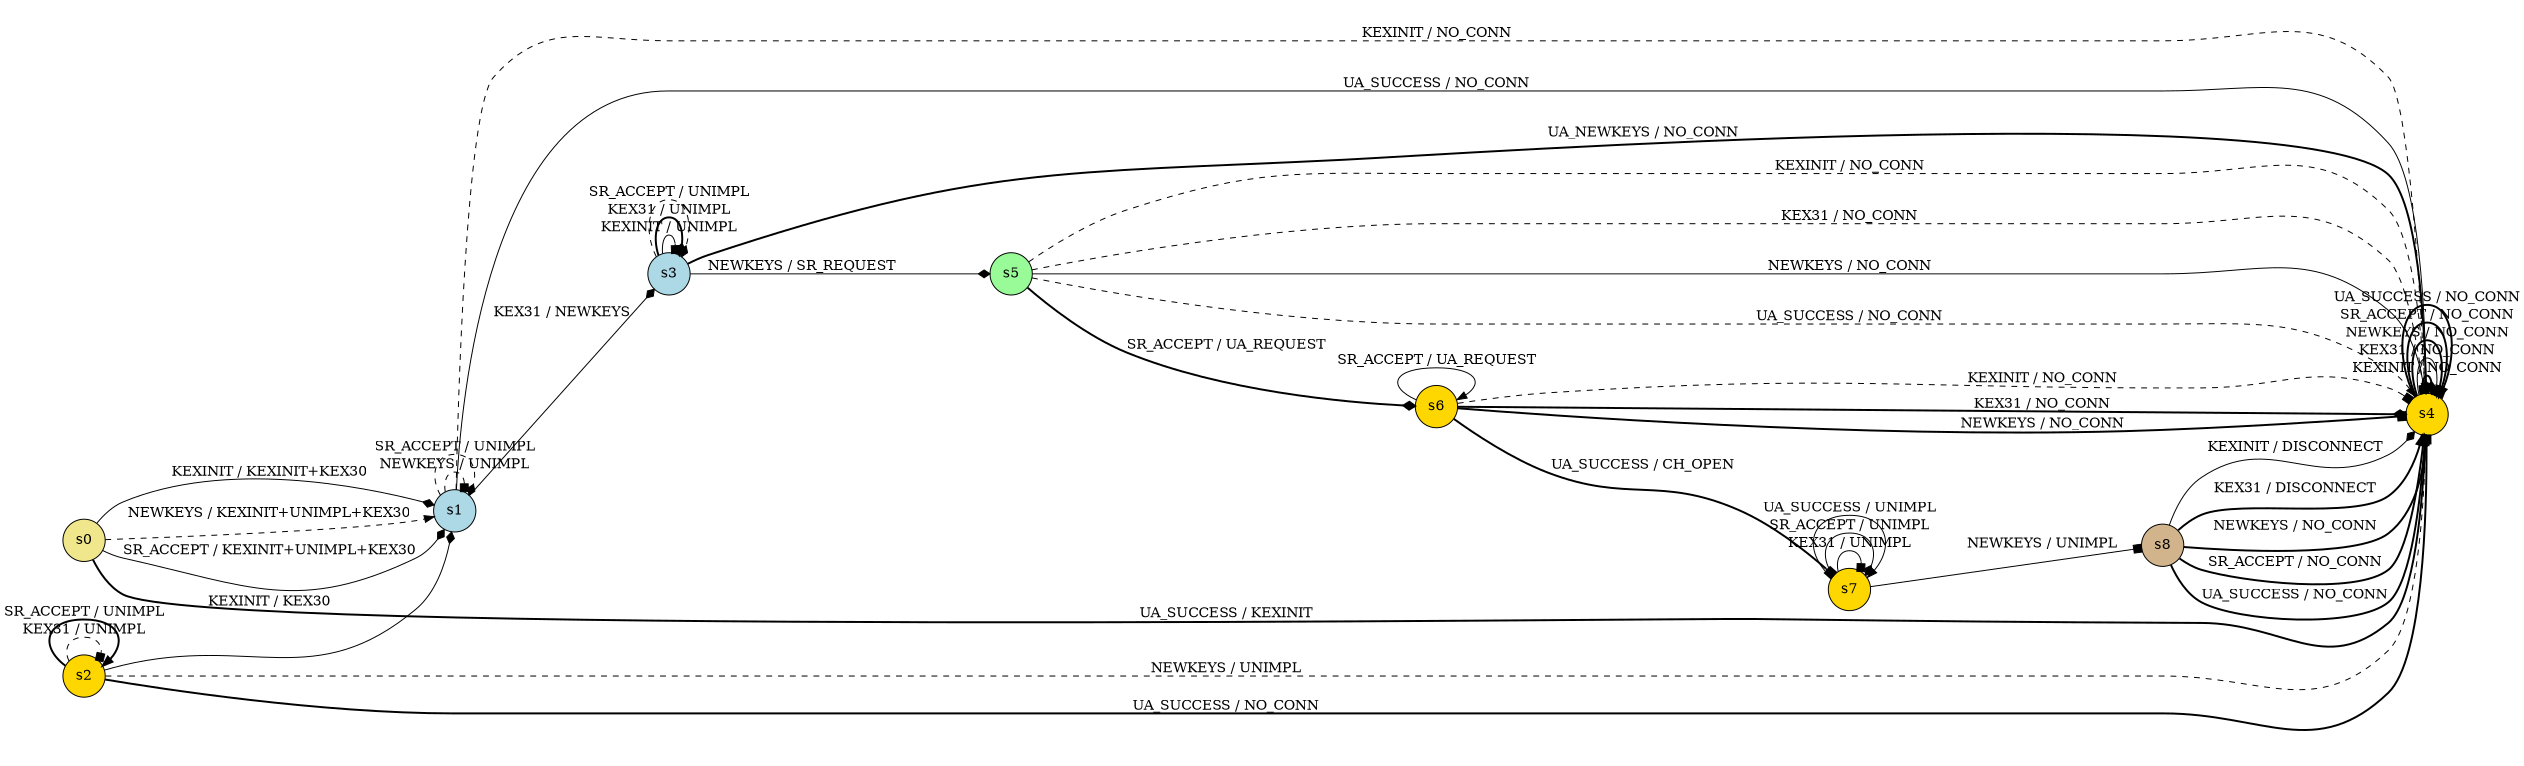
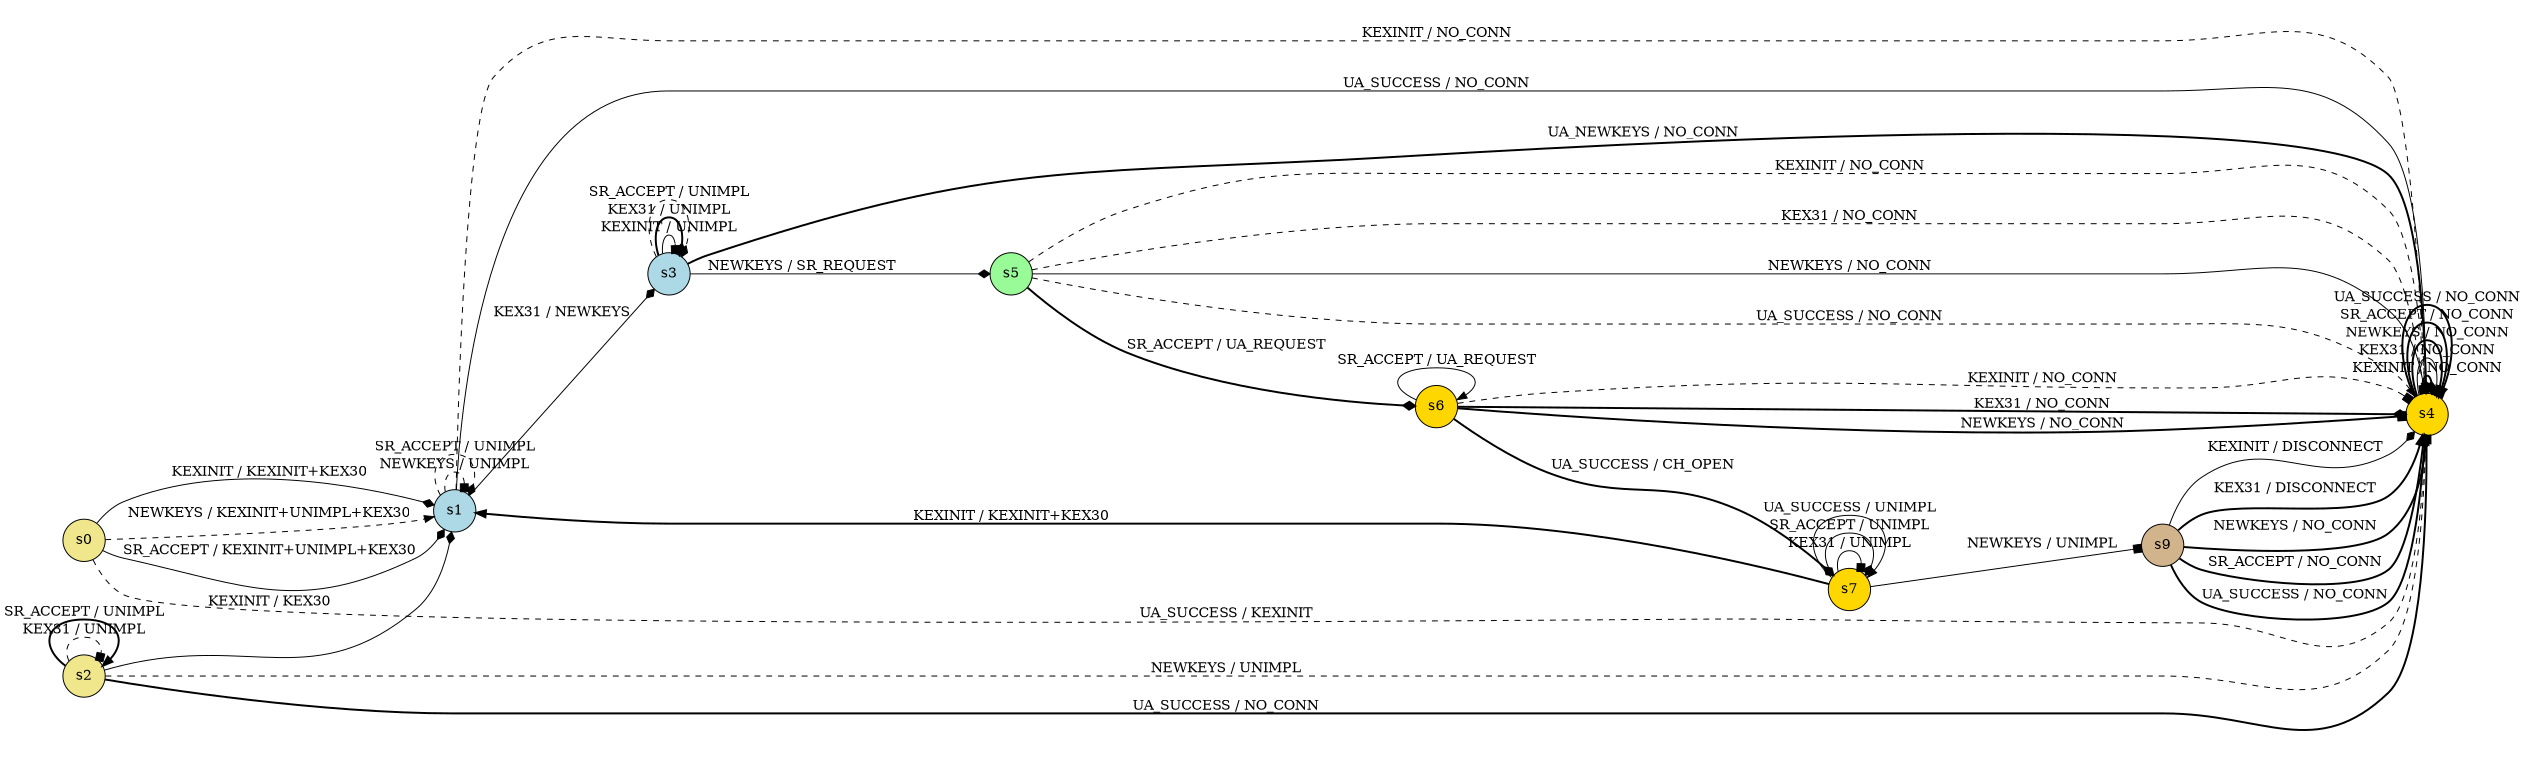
edge "s6" -> "s7": arrowhead box -> diamond
edge "s7" -> "s1": added, label "KEXINIT / KEXINIT+KEX30"
node "s8": label "s8" -> "s9"
edge "s0" -> "s4": style bold -> dashed
node "s2": fillcolor gold -> khaki
